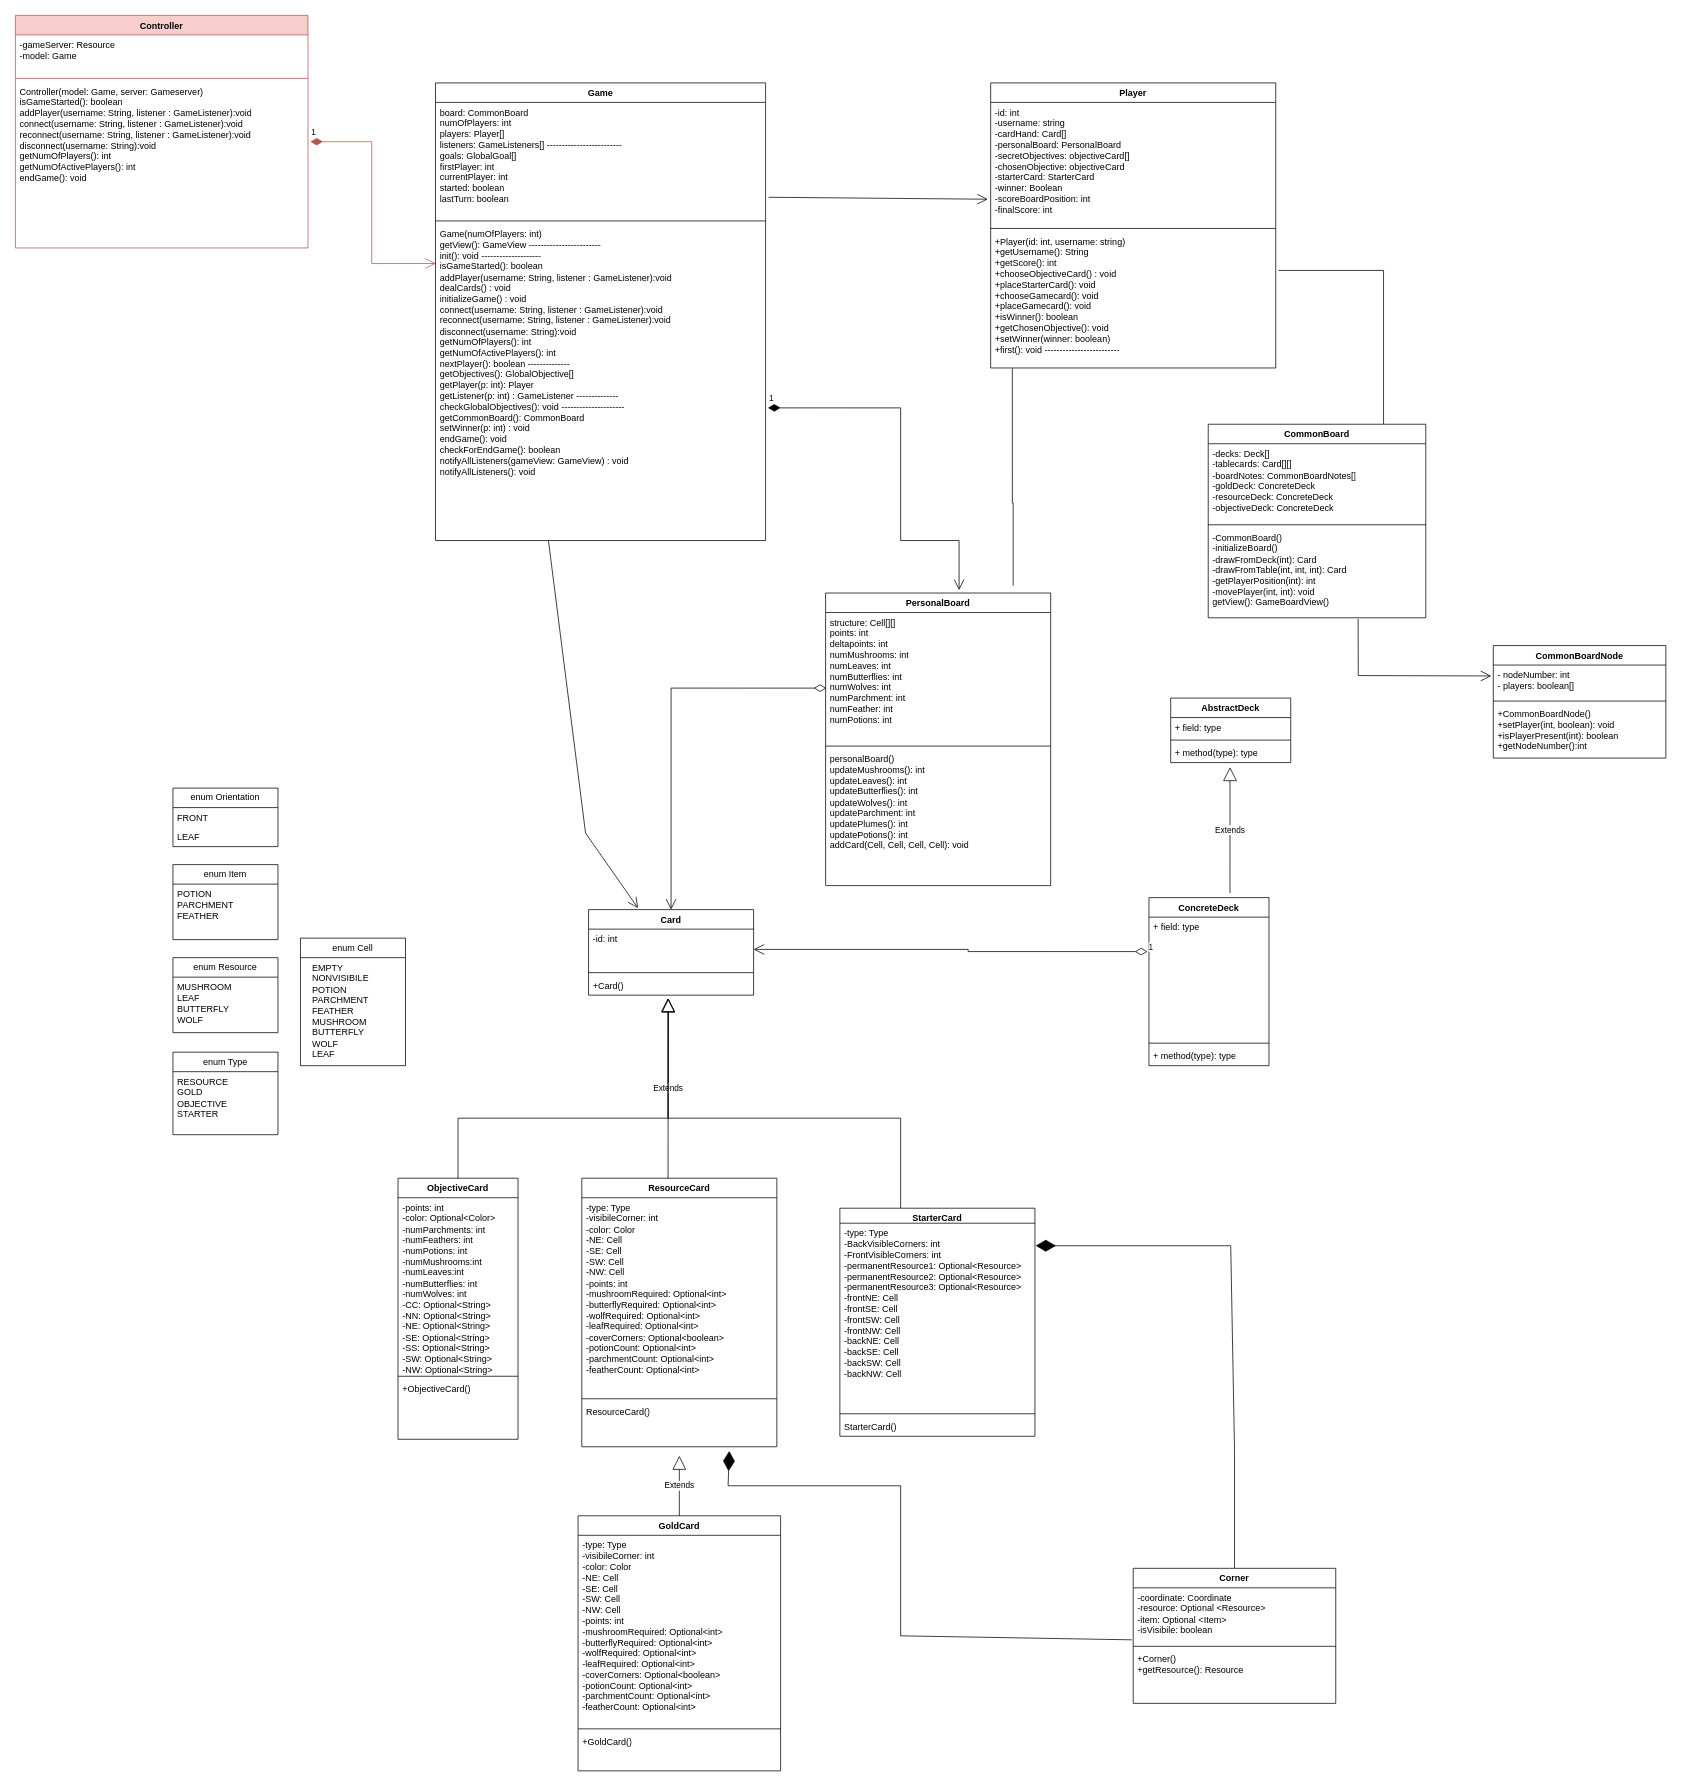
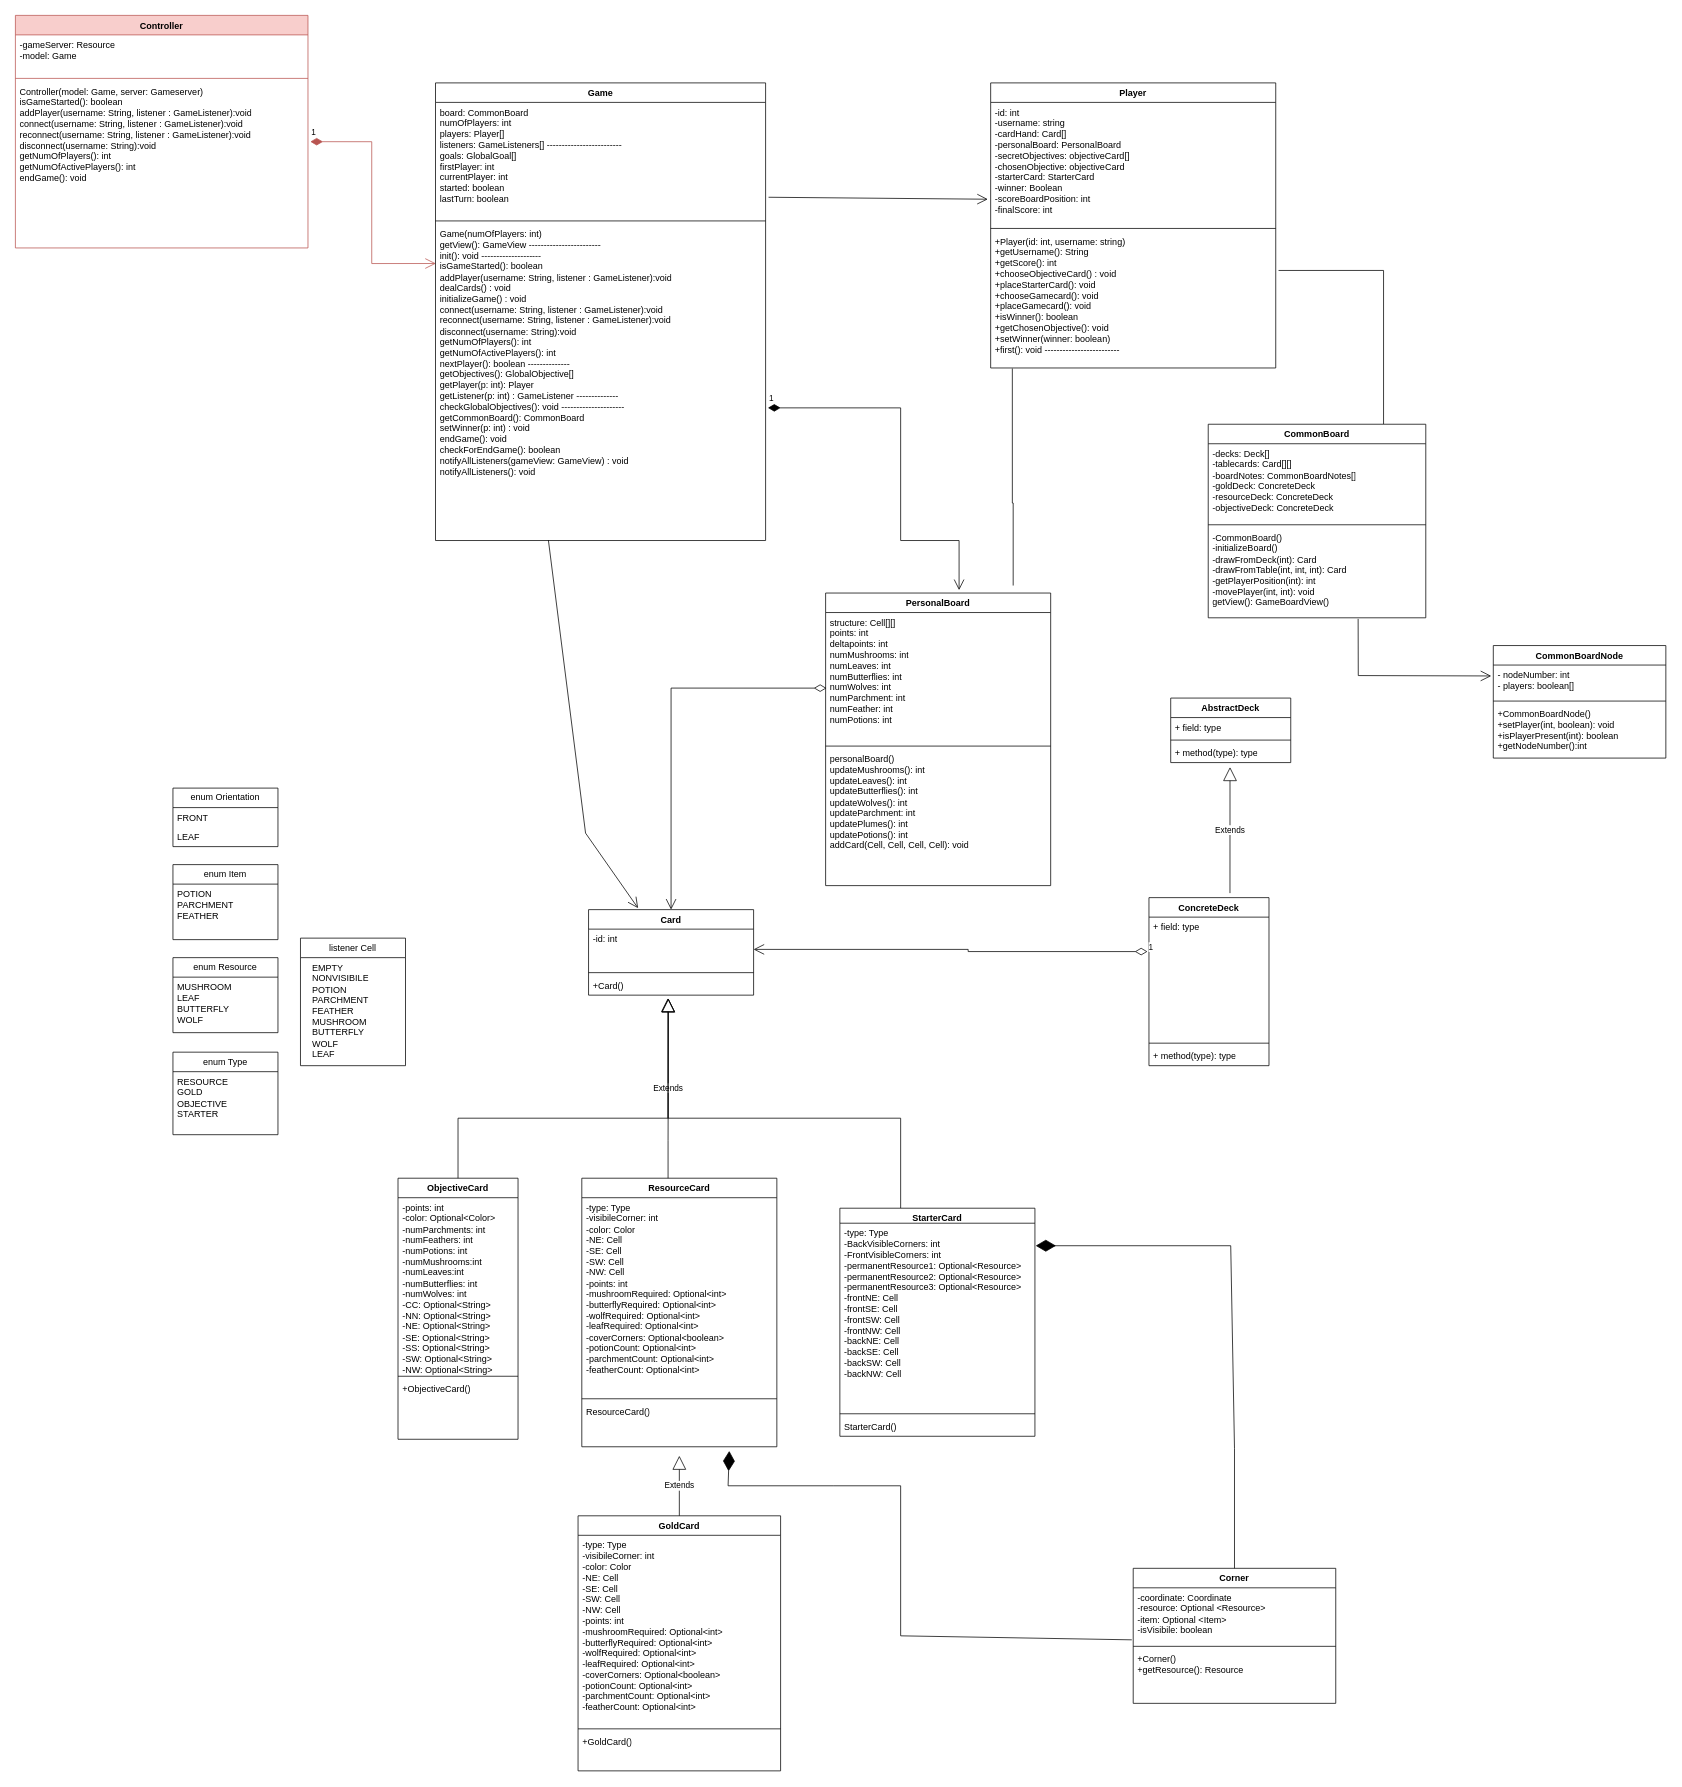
node "enum Cell": label "enum Cell" -> "listener Cell"
